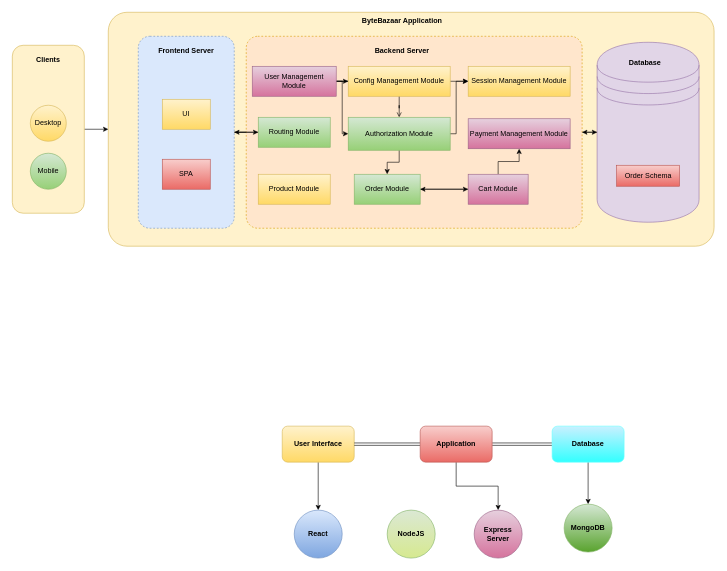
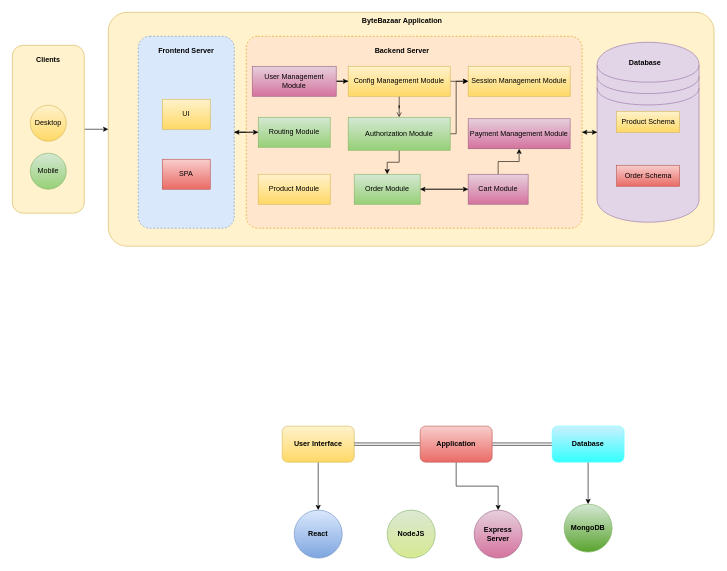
node "Product Schema": added
edge "User Management Module" -> "Authorization Module": removed
